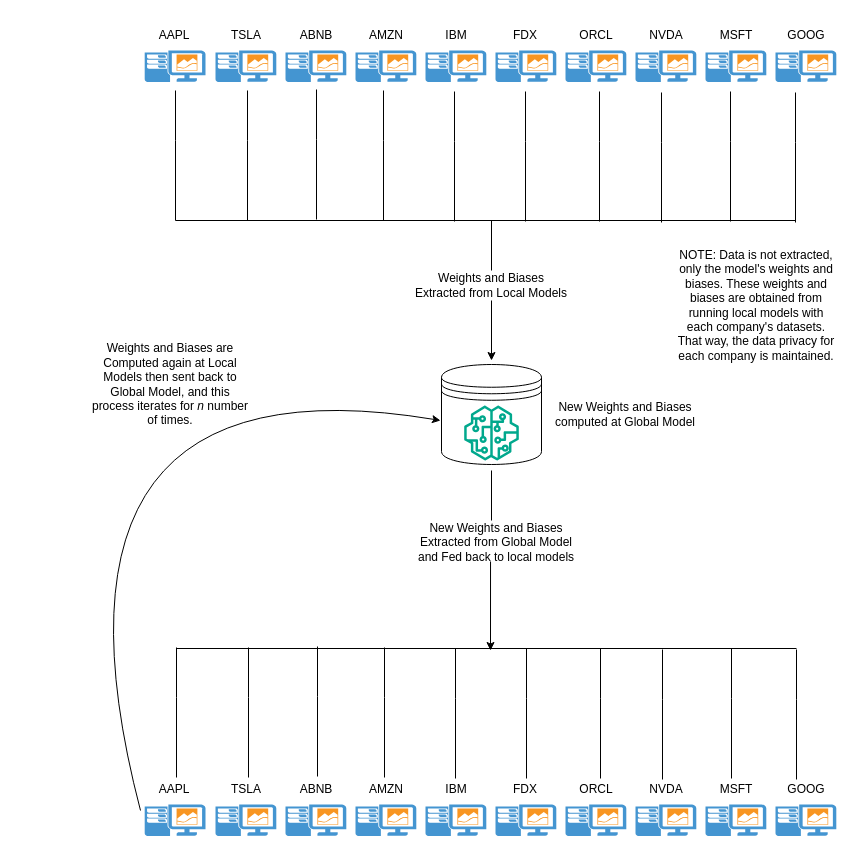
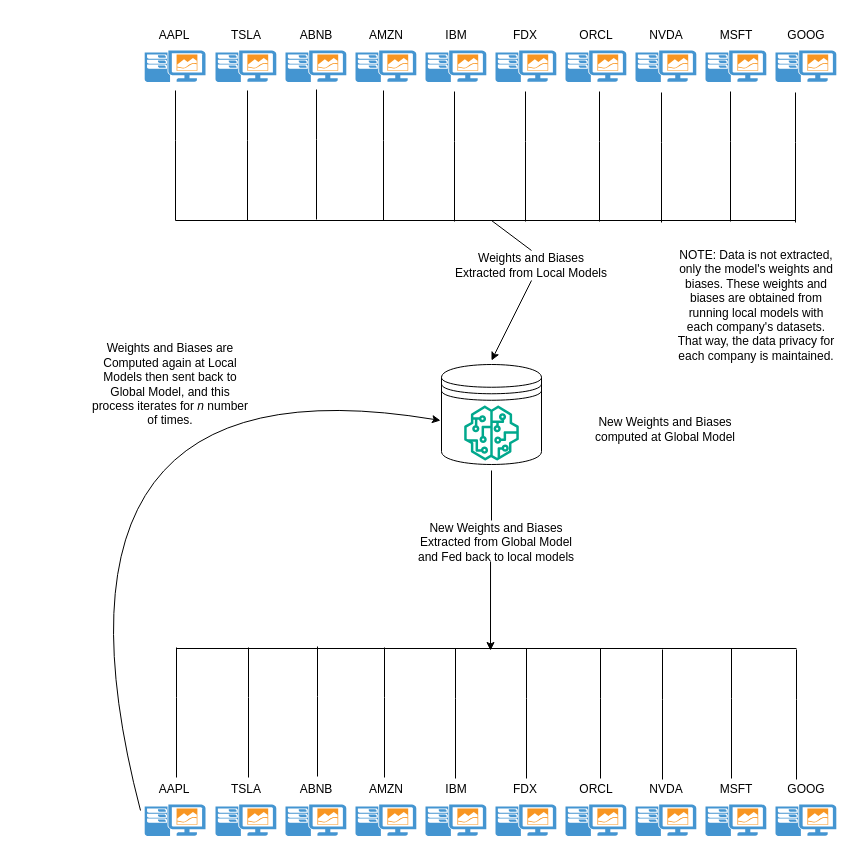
node "Weights and Biases Extracted from Local Models": moved (492, 286) -> (532, 266)
node "New Weights and Biases computed at Global Model": moved (626, 415) -> (666, 430)
